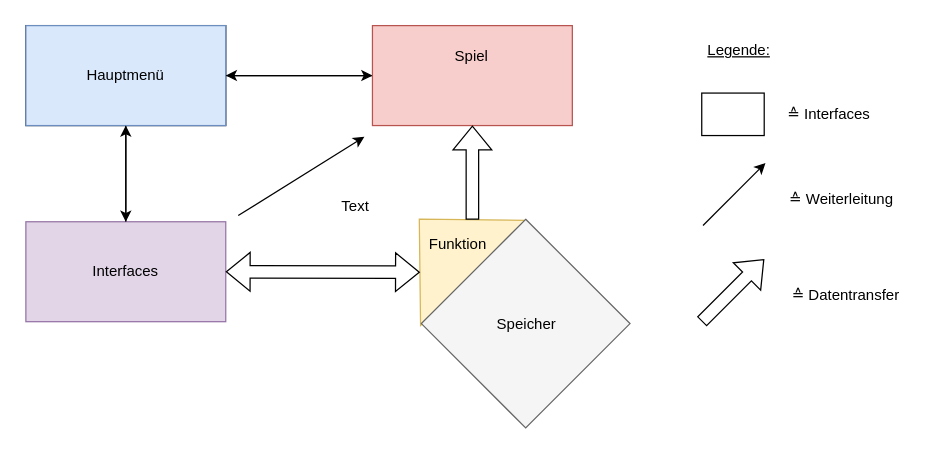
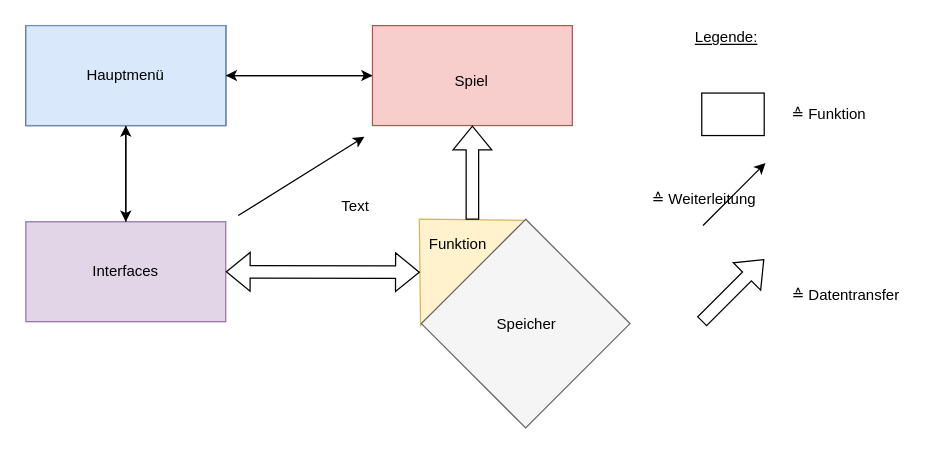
node "Legende:": moved (739, 51) -> (727, 38)
node "Spiel": moved (472, 57) -> (472, 82)
node "≙ Interfaces": label "≙ Interfaces" -> "≙ Funktion"
node "≙ Weiterleitung": moved (841, 199) -> (704, 199)
